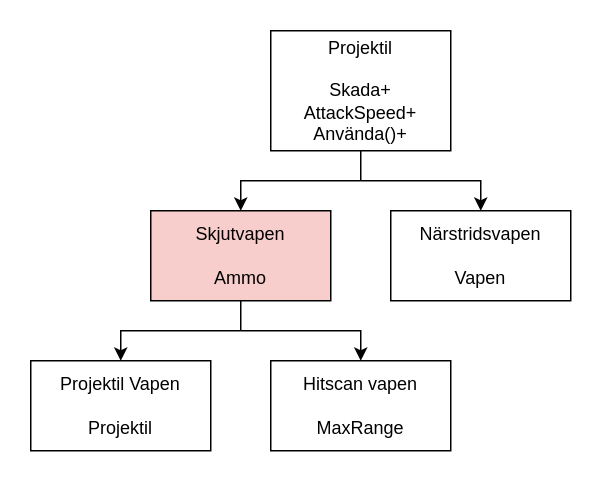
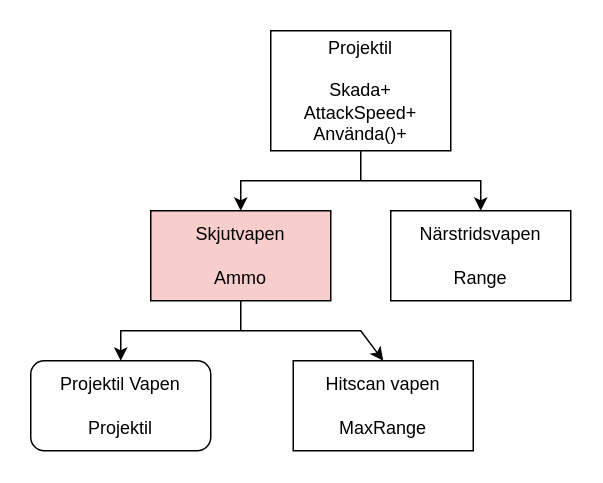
node "Närstridsvapen Vapen": label "Närstridsvapen Vapen" -> "Närstridsvapen Range"
node "Projektil Vapen Projektil": shape rectangle -> rounded rectangle
node "Hitscan vapen MaxRange": moved (361, 406) -> (383, 406)
